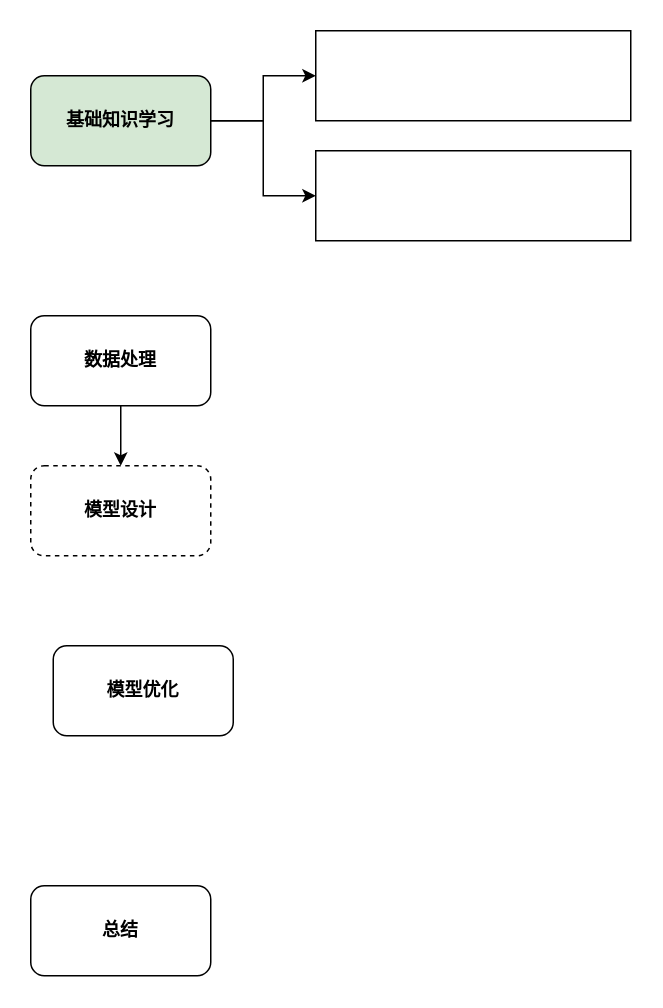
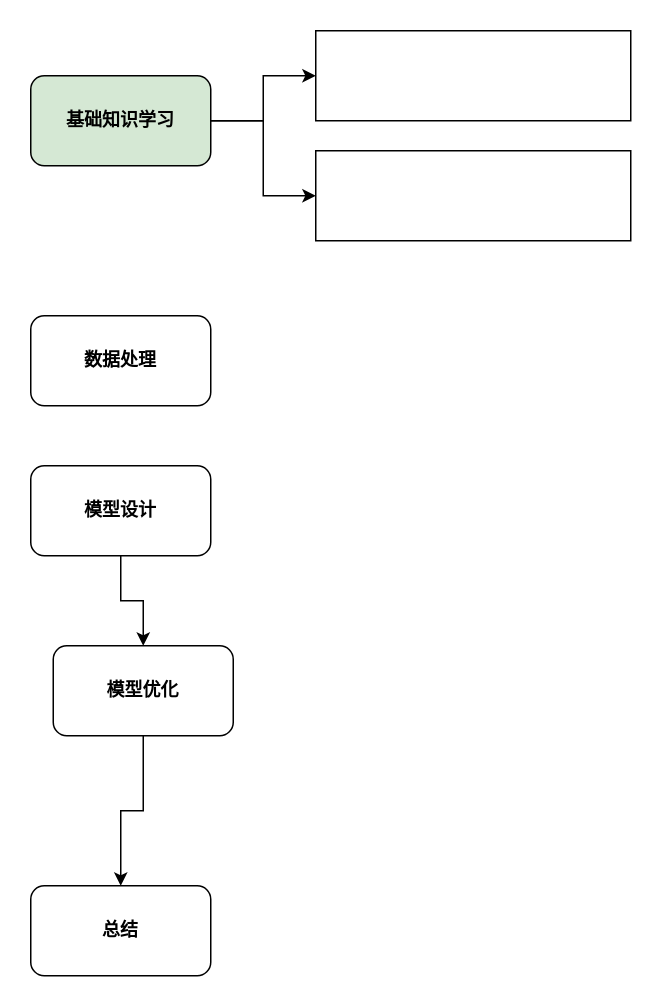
edge "数据处理" -> "模型设计": removed
node "模型设计": style dashed -> solid
edge "模型设计" -> "模型优化": added
edge "模型优化" -> "总结": added
